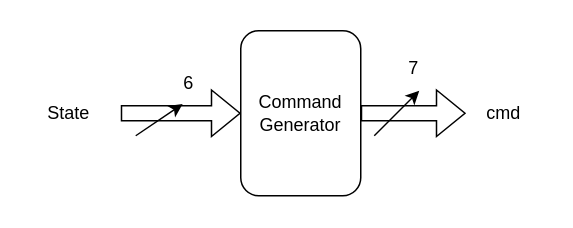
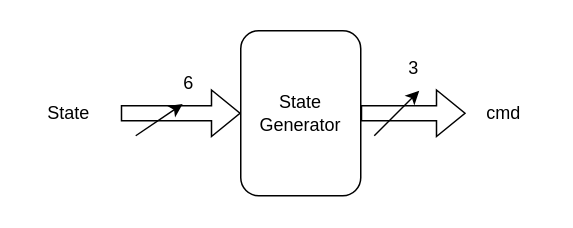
node "7": label "7" -> "3"
node "Command Generator": label "Command Generator" -> "State Generator"
